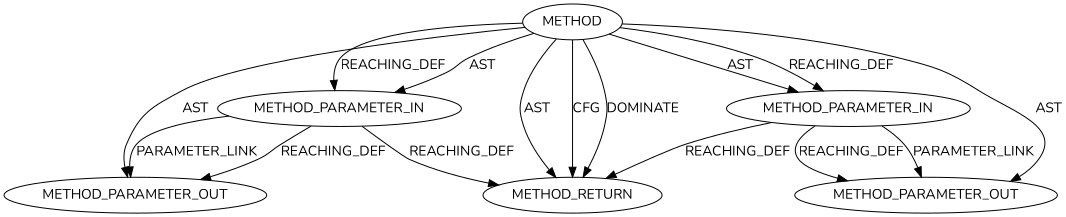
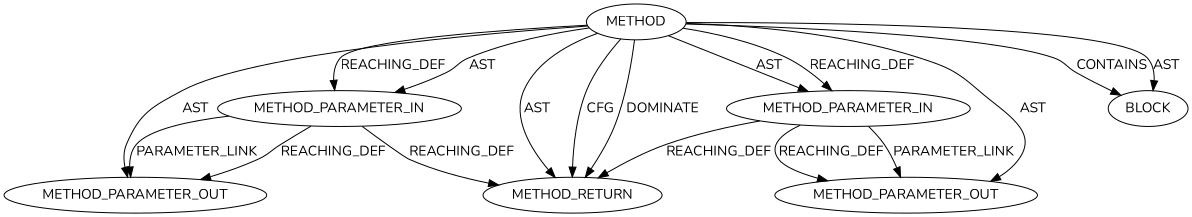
node "BLOCK": added
